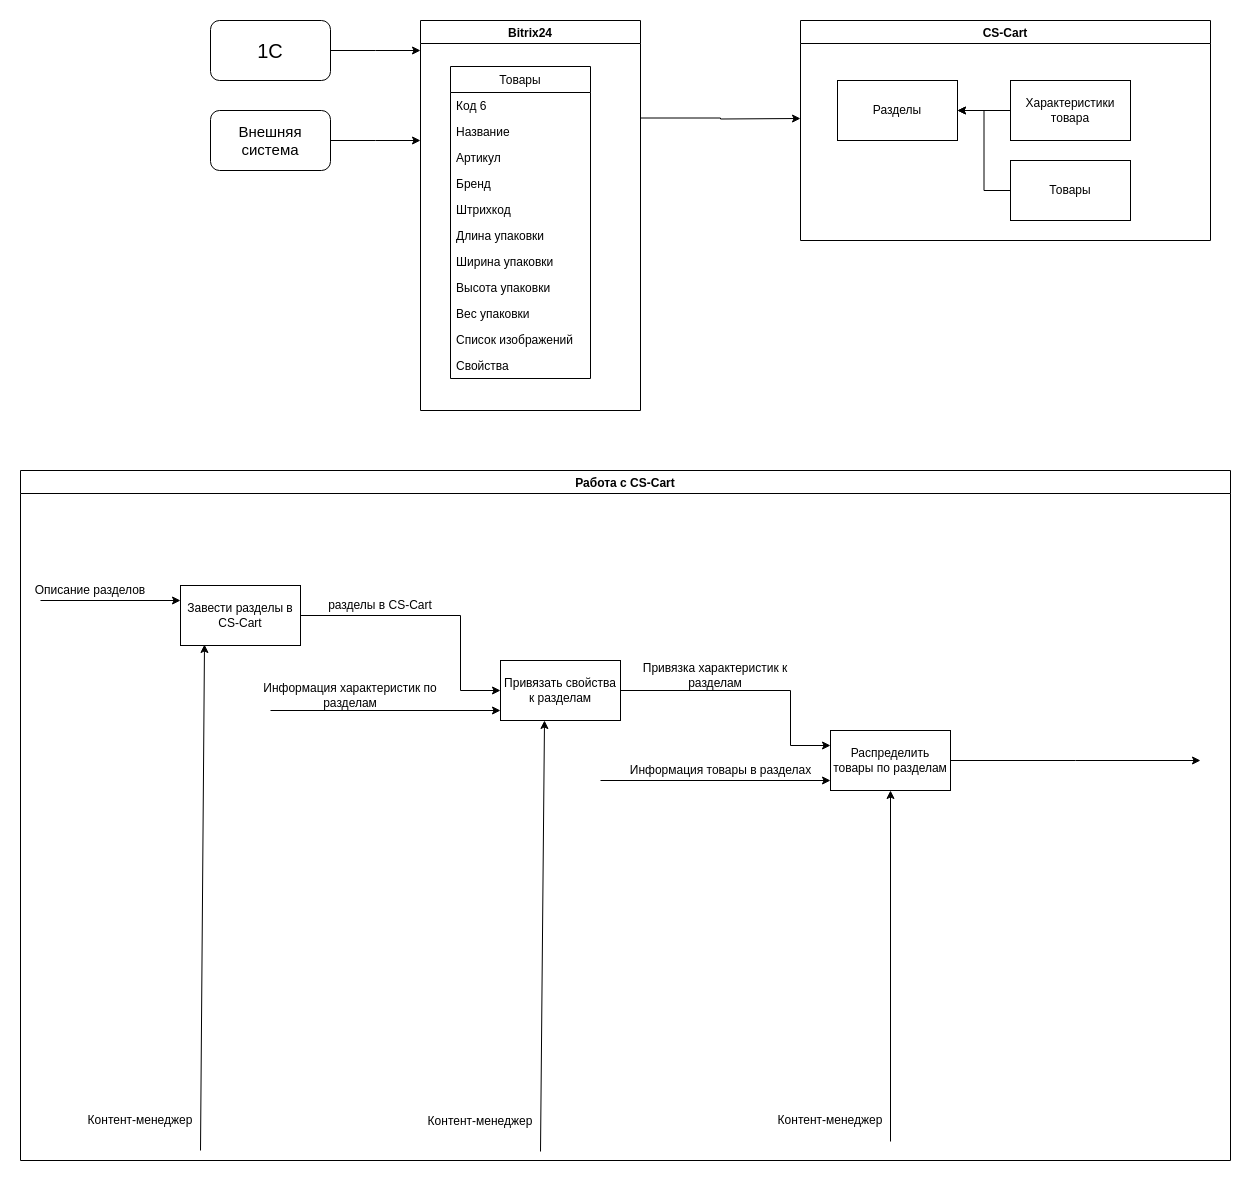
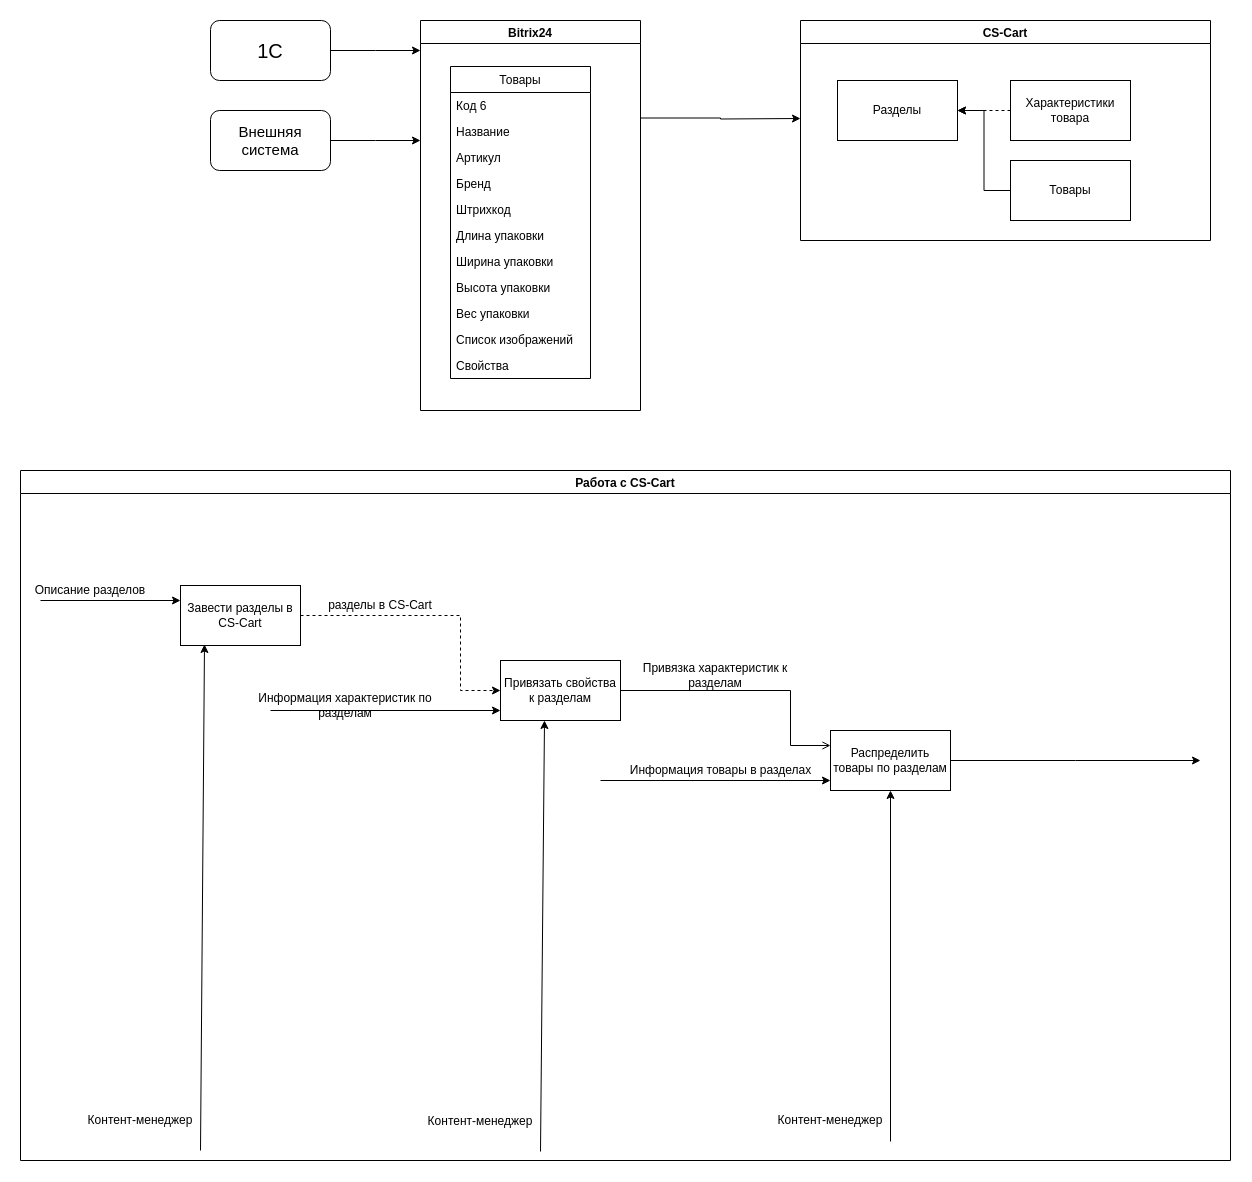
edge "Характеристики товара" -> "Разделы": style solid -> dashed
edge "Завести разделы в CS-Cart" -> "Привязать свойства к разделам": style solid -> dashed
node "Информация характеристик по разделам": moved (351, 696) -> (346, 706)
edge "Привязать свойства к разделам" -> "Распределить товары по разделам": arrowhead classic -> open
